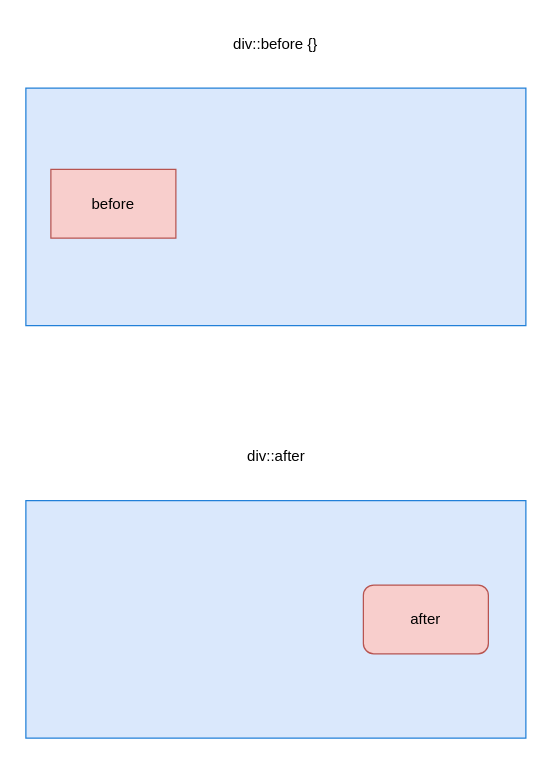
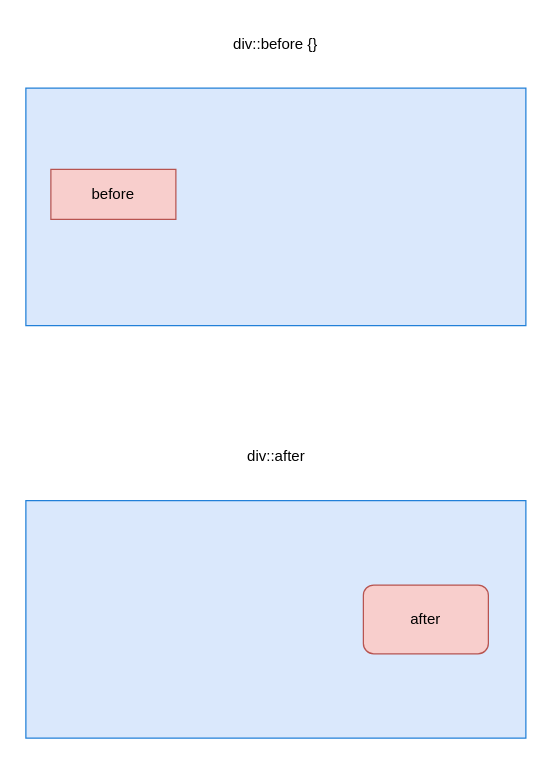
node "before": size 125x69 -> 125x50
